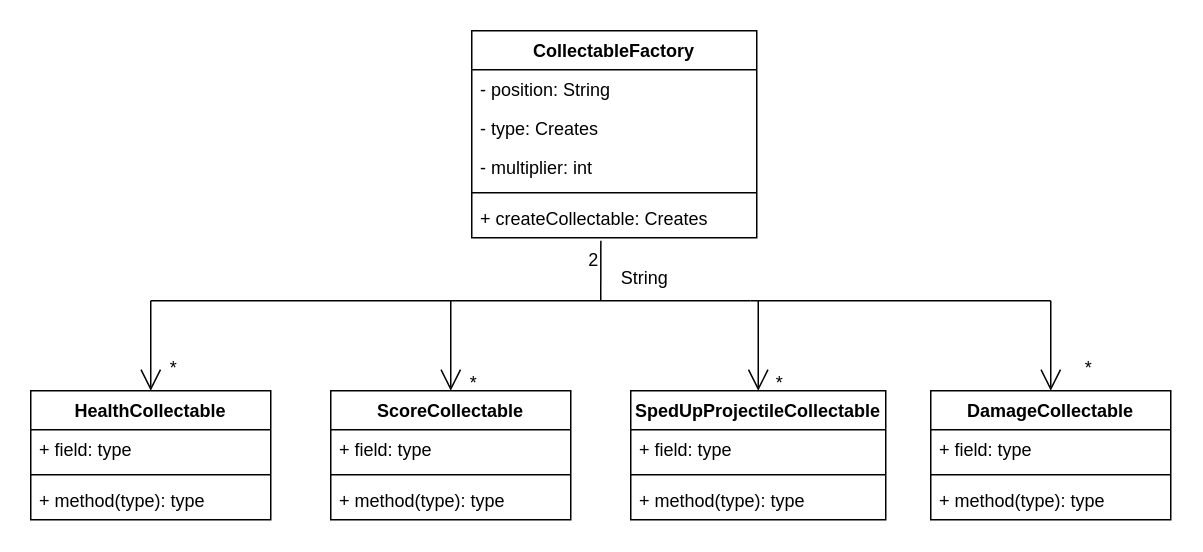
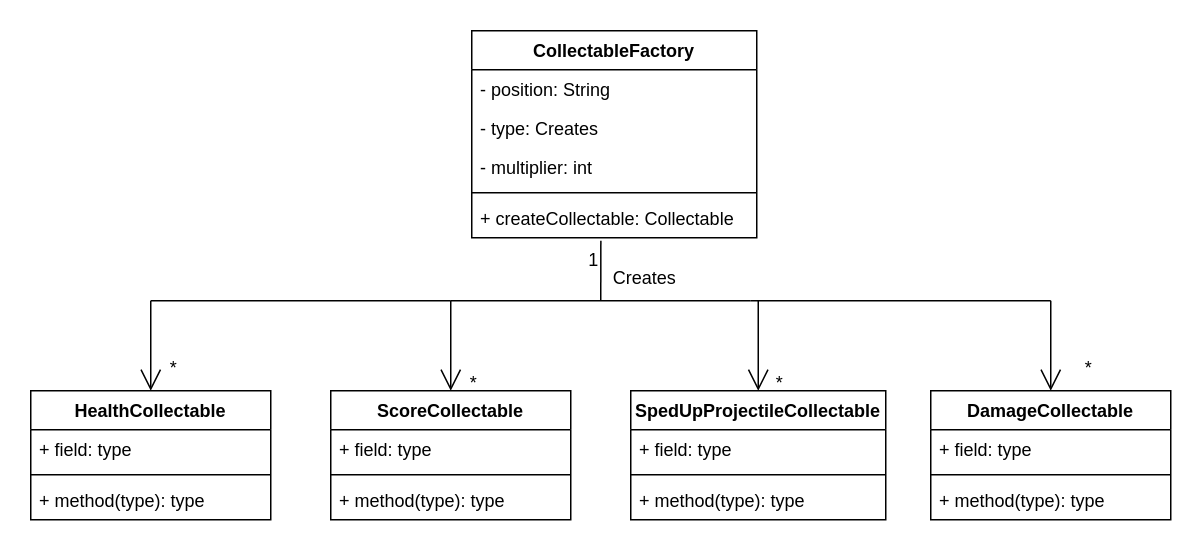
node "+ createCollectable: Creates": label "+ createCollectable: Creates" -> "+ createCollectable: Collectable"
node "2": label "2" -> "1"
node "String": label "String" -> "Creates"
